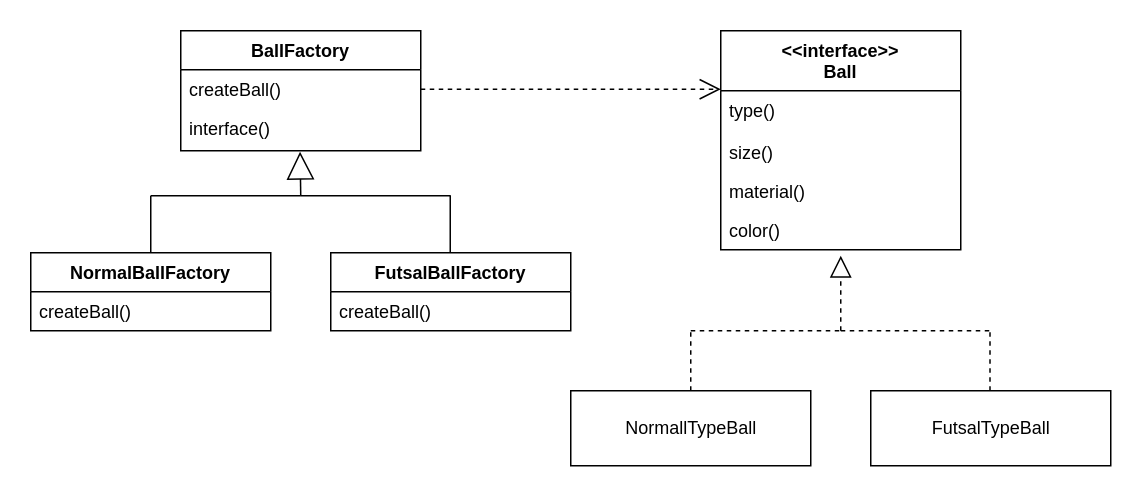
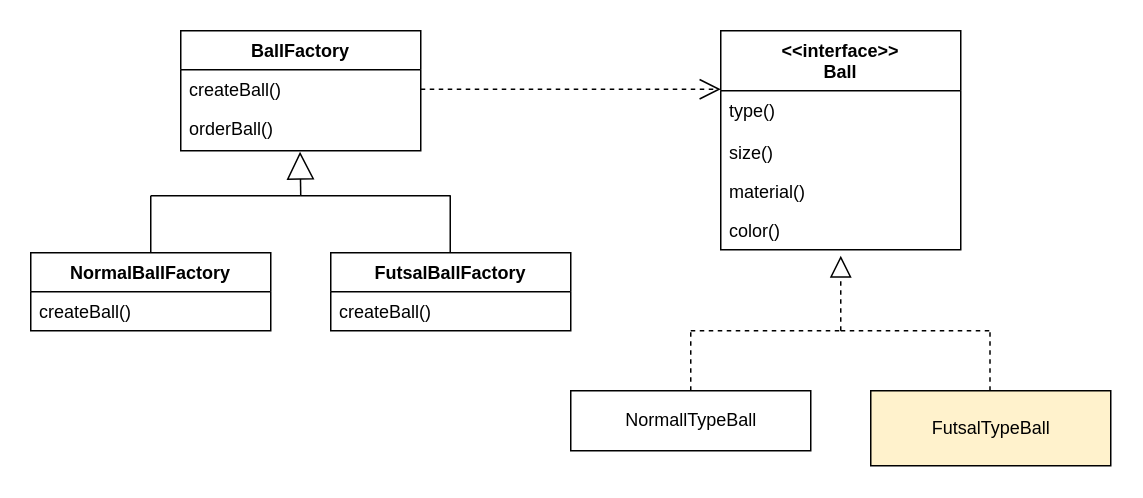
node "interface()": label "interface()" -> "orderBall()"
node "NormallTypeBall": size 240x75 -> 240x60
node "FutsalTypeBall": fillcolor #ffffff -> #fff2cc
